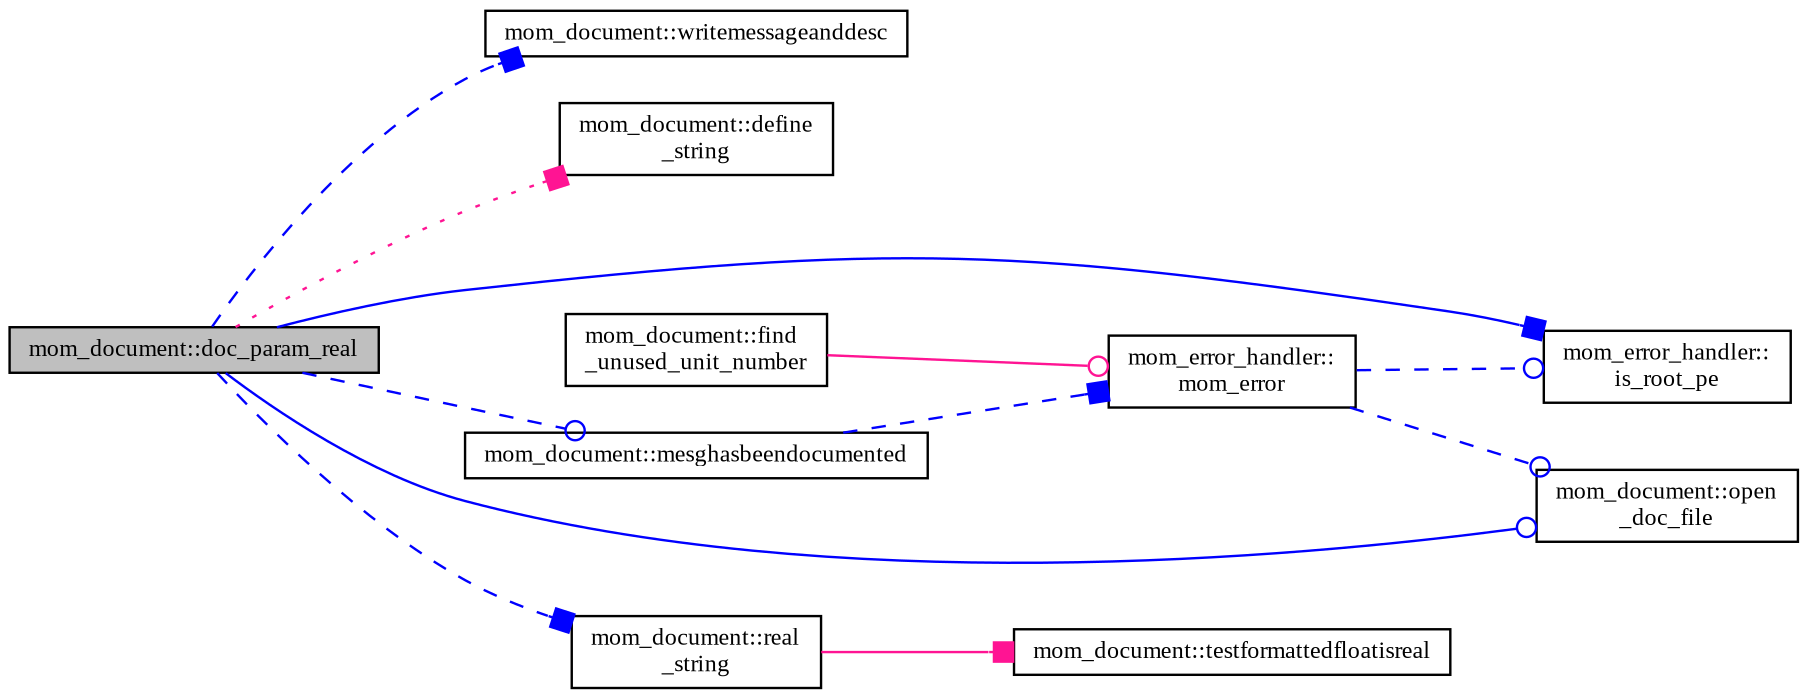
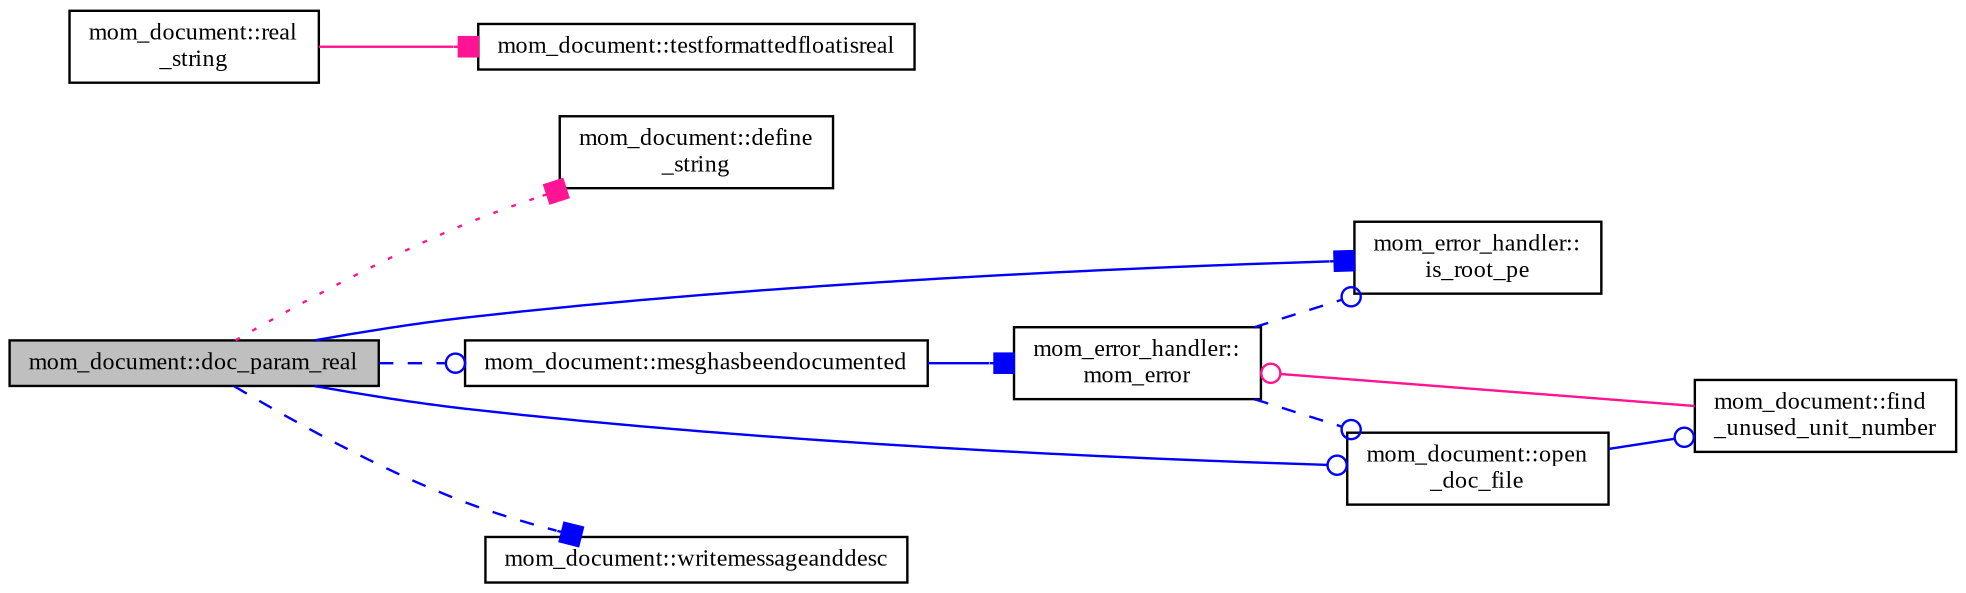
edge "mom_document::mesghasbeendocumented" -> "mom_error_handler:: mom_error": style dashed -> solid
edge "mom_document::open _doc_file" -> "mom_document::find _unused_unit_number": added
edge "mom_document::doc_param_real" -> "mom_document::real _string": removed
